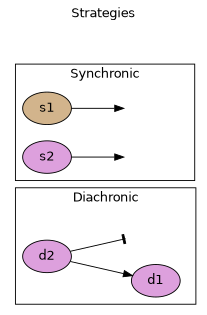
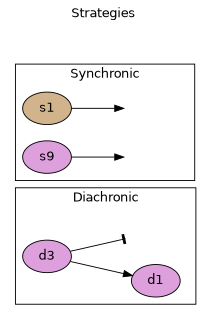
node "s2": label "s2" -> "s9"
node "d2": label "d2" -> "d3"
